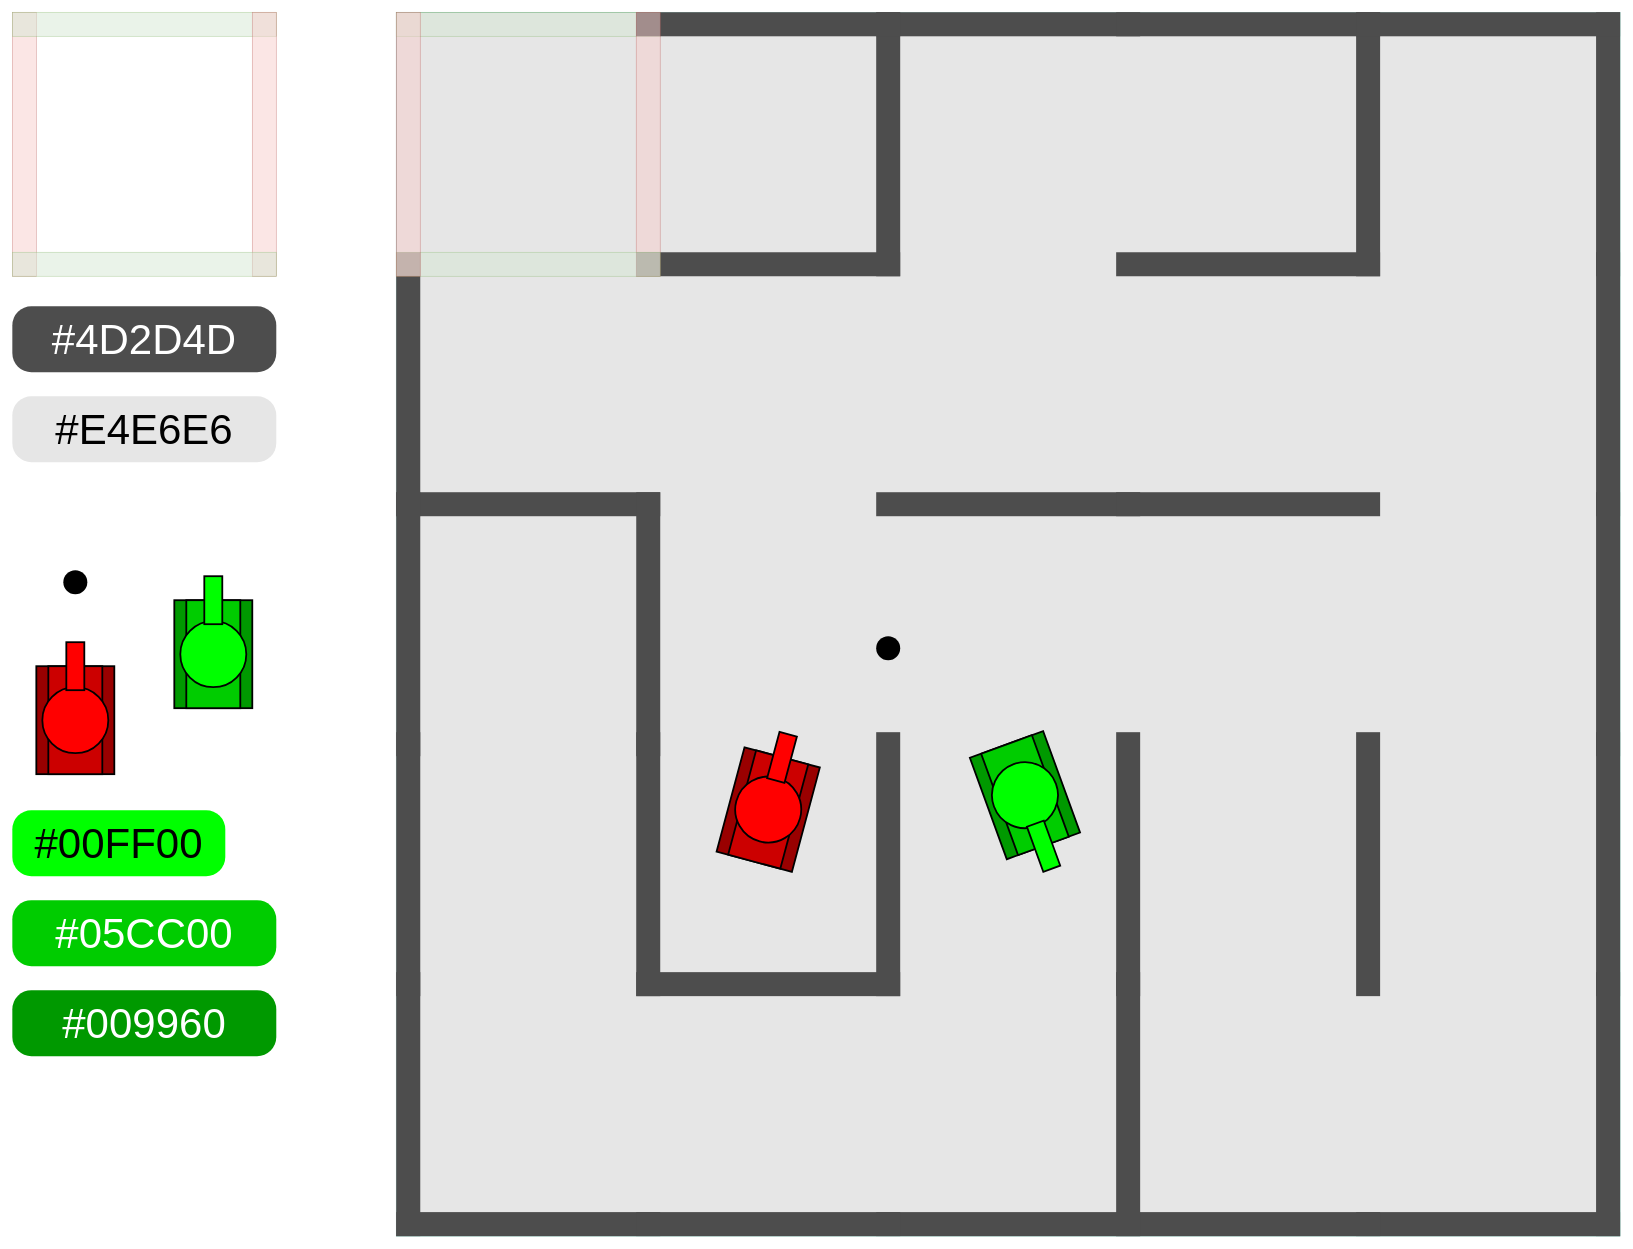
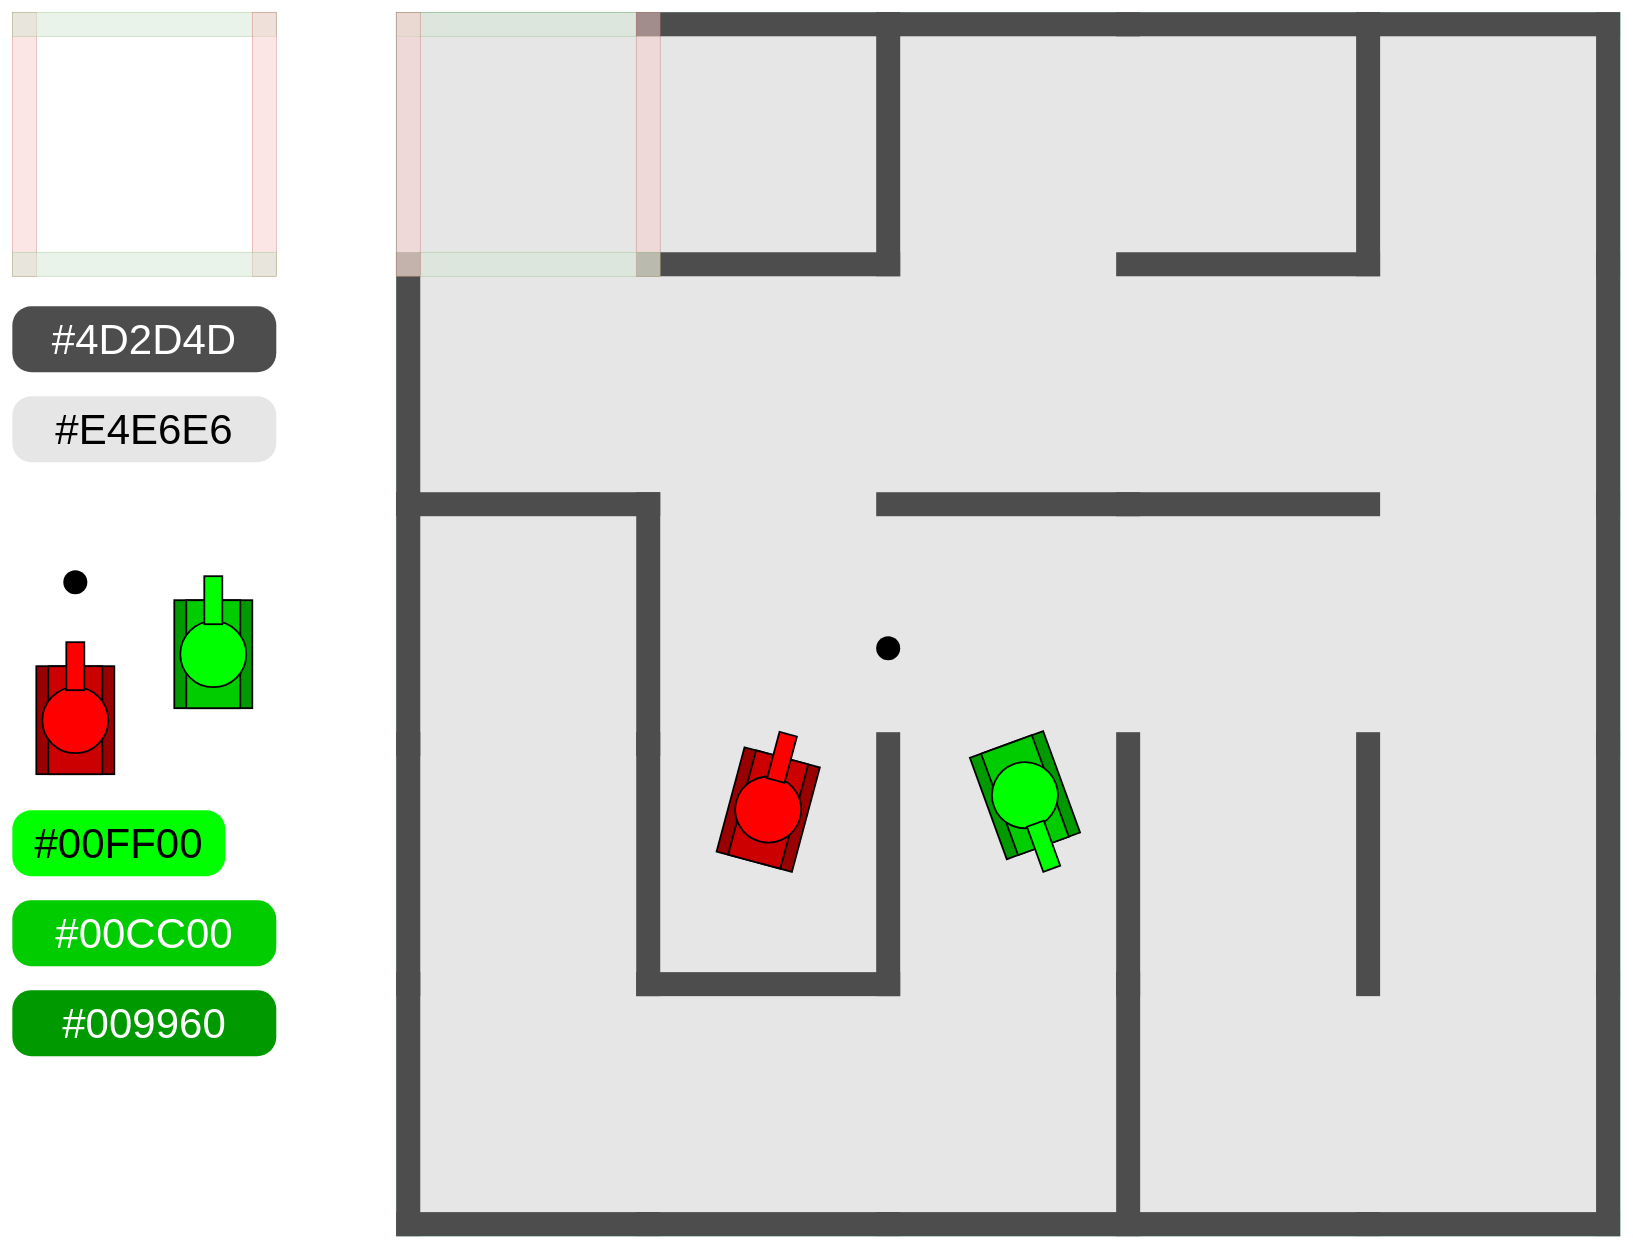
node "#05CC00": label "#05CC00" -> "#00CC00"
